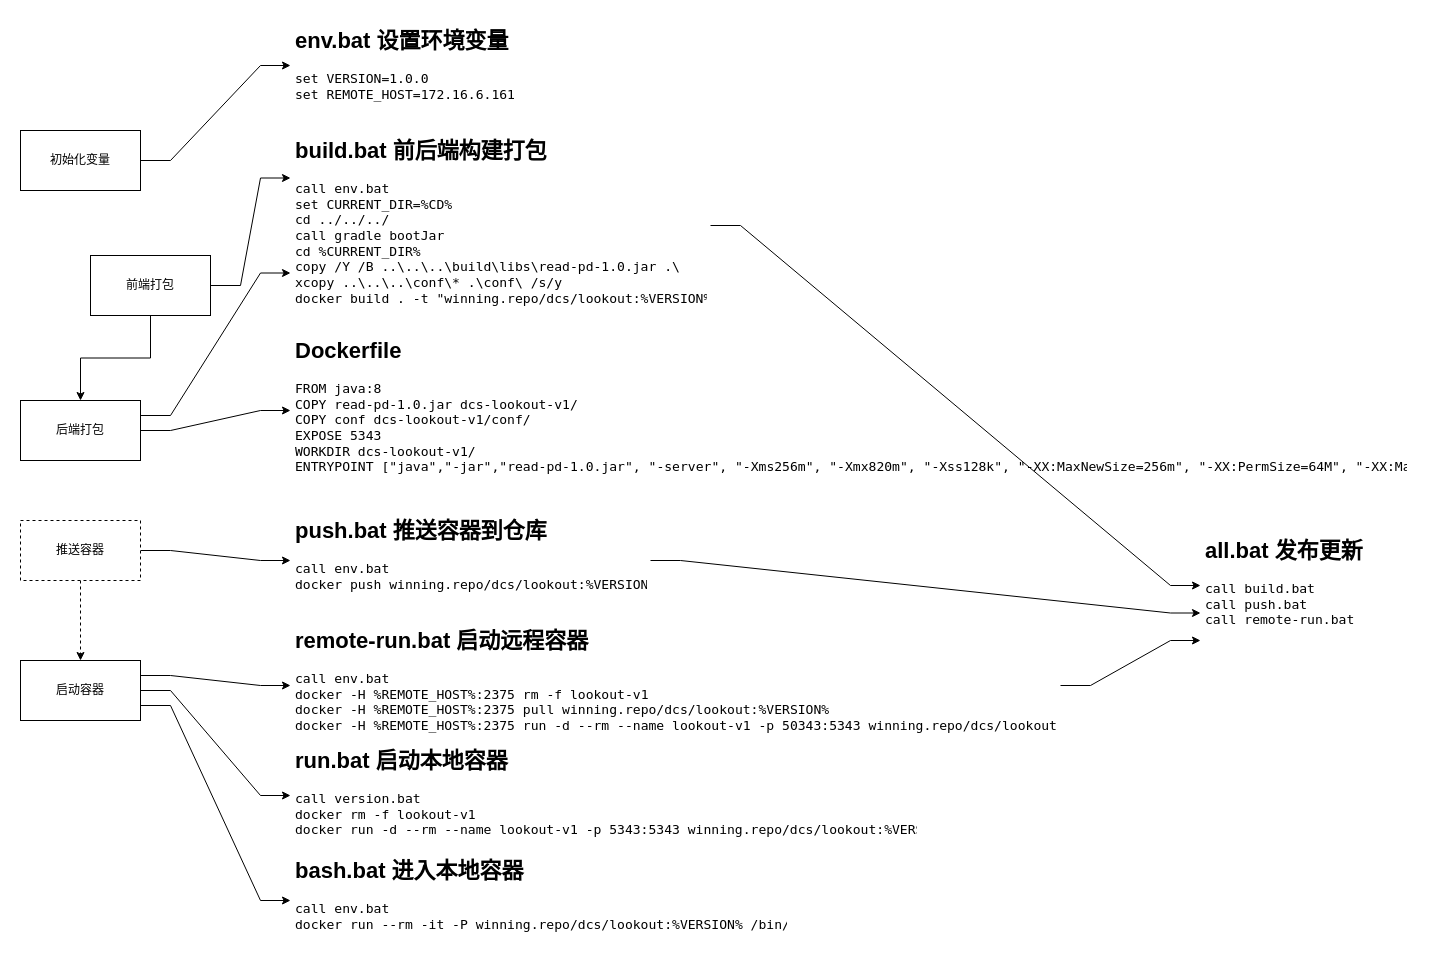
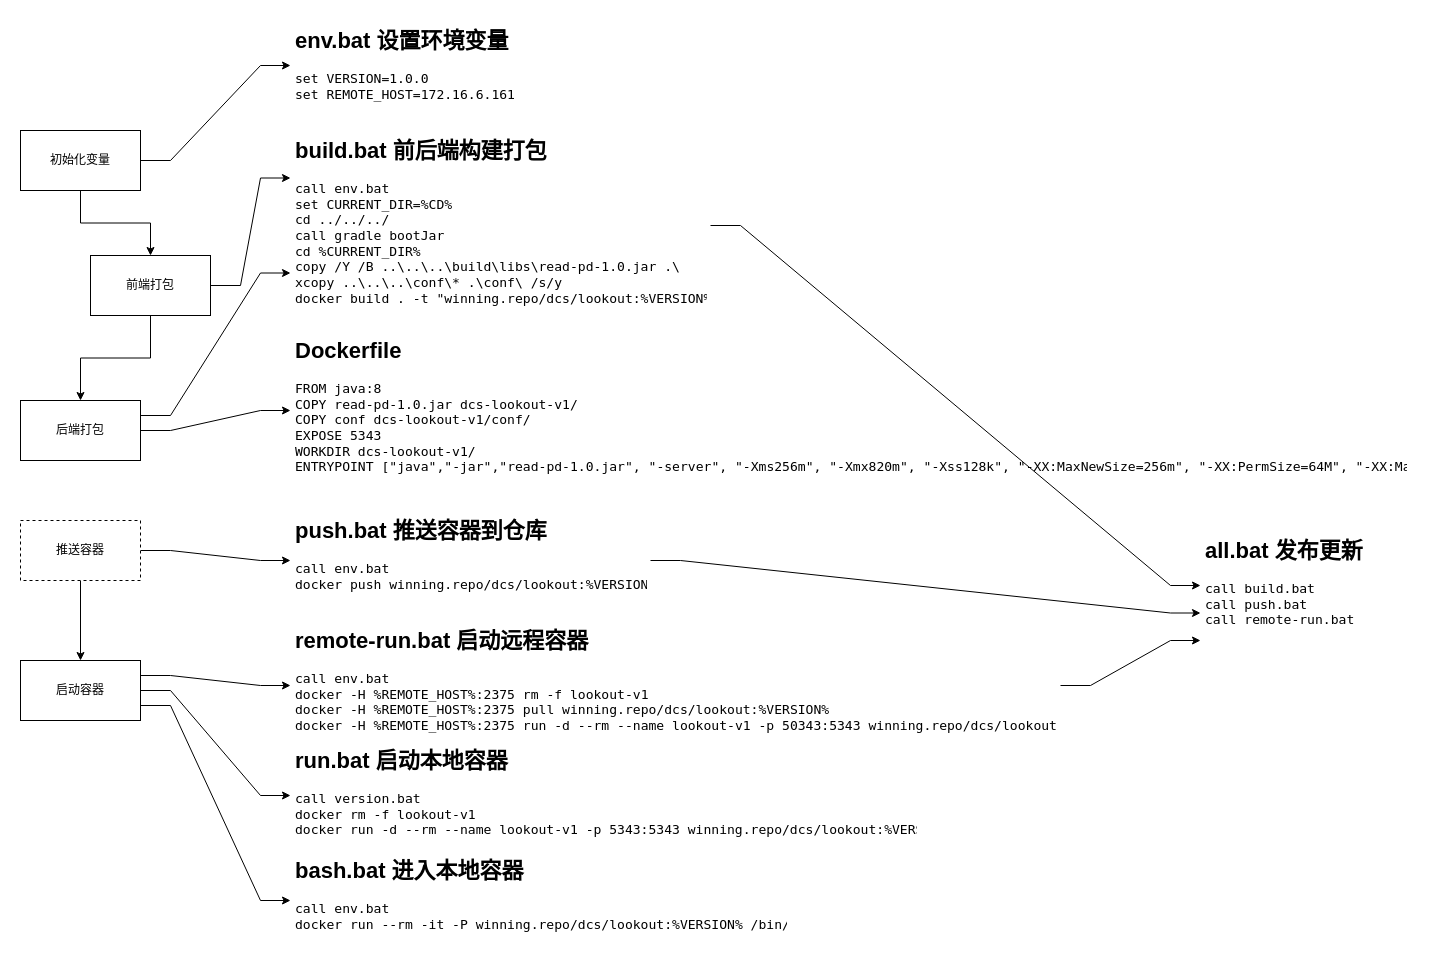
edge "初始化变量" -> "前端打包": added
edge "推送容器" -> "启动容器": style dashed -> solid
